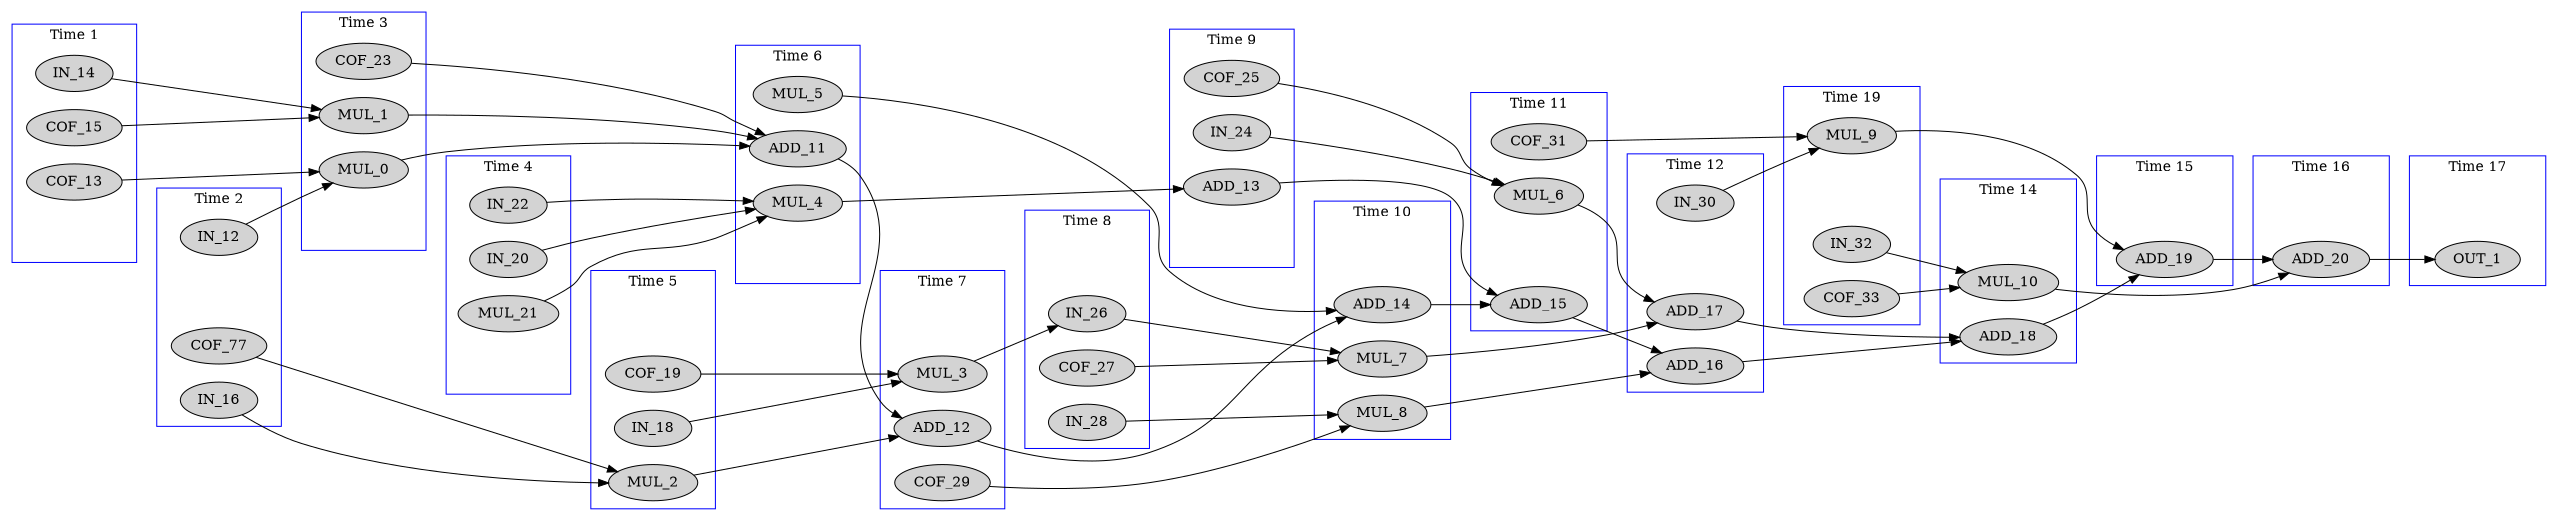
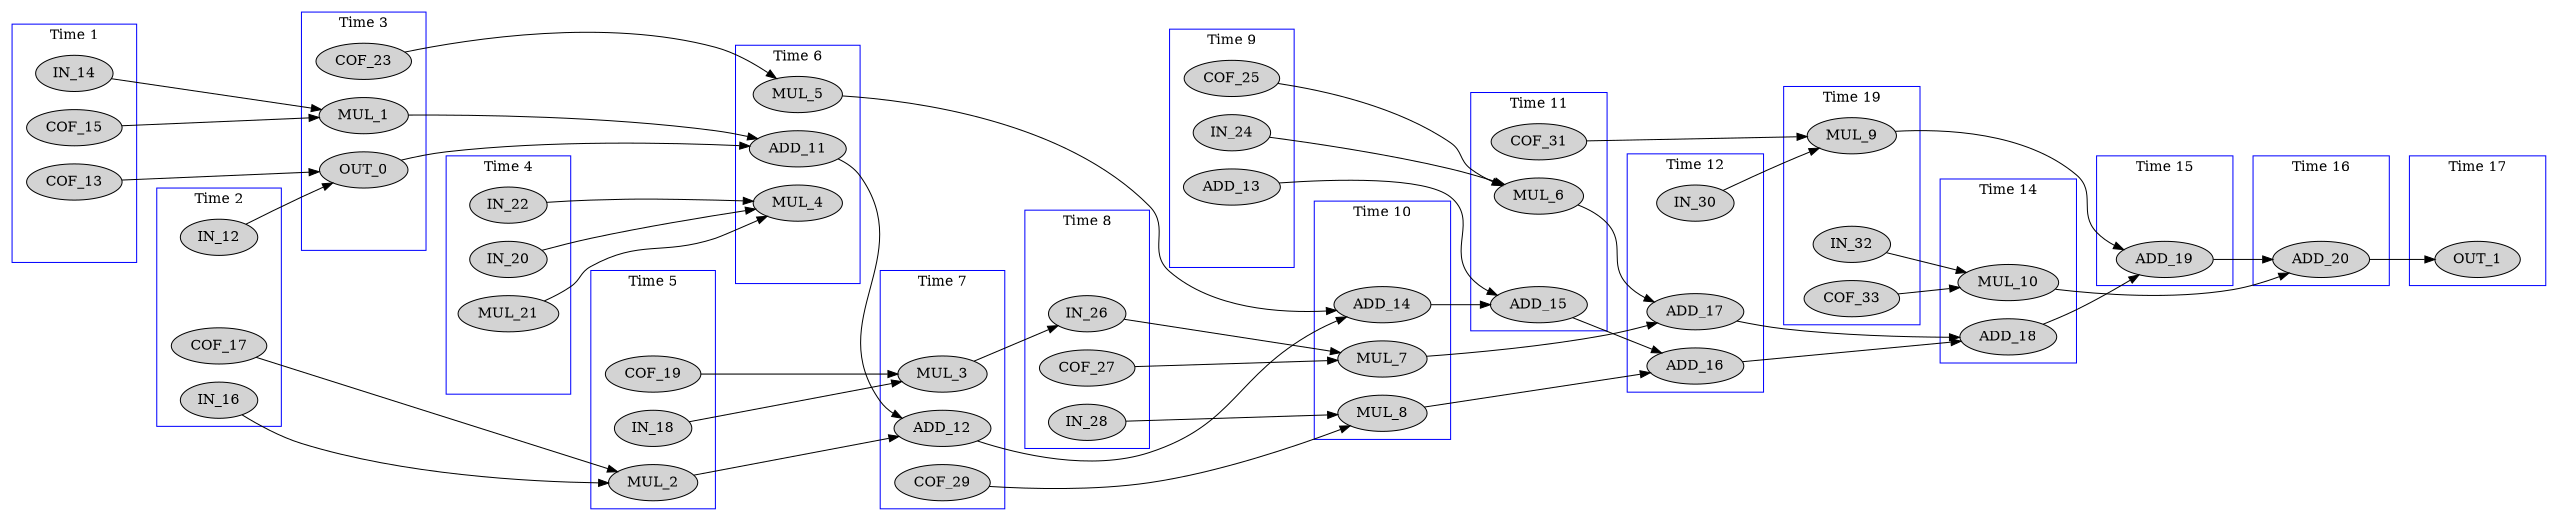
edge "COF_23" -> "ADD_11": now "COF_23" -> "MUL_5"
node "MUL_0": label "MUL_0" -> "OUT_0"
edge "MUL_4" -> "ADD_13": removed
node "COF_77": label "COF_77" -> "COF_17"
